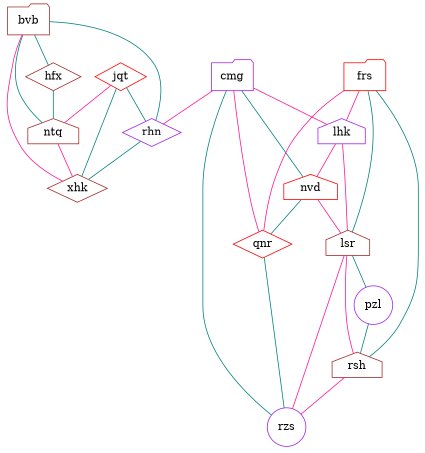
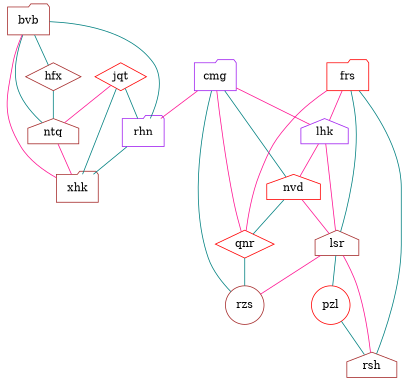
node "rhn": shape diamond -> folder
node "xhk": shape diamond -> folder
node "pzl": color purple -> red
edge "rsh" -- "rzs": removed
node "rzs": color purple -> brown
